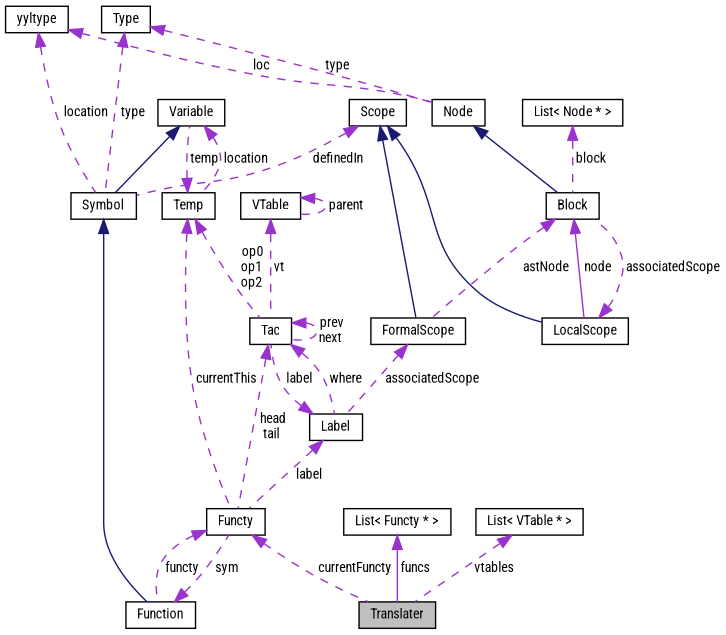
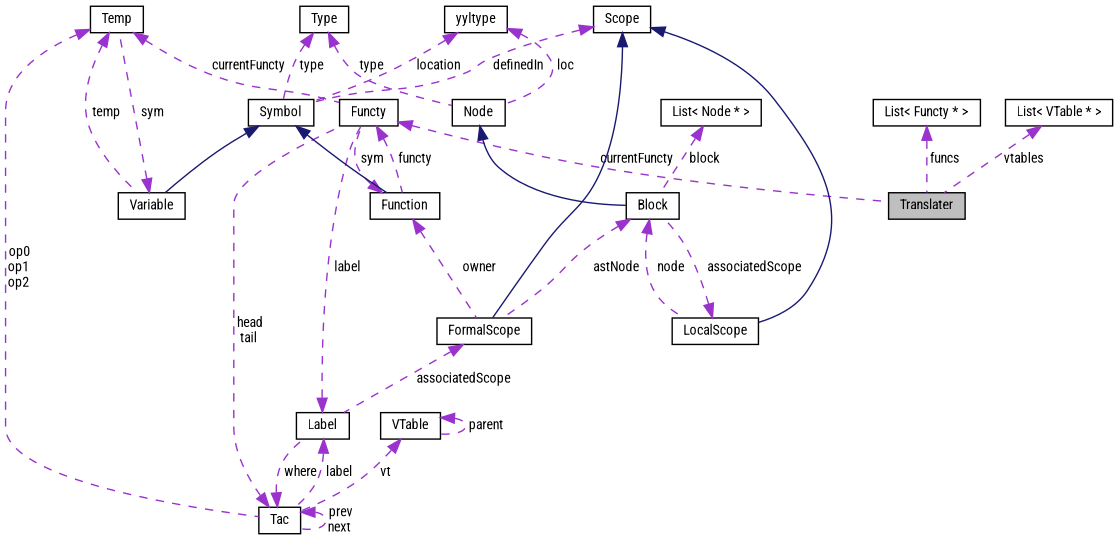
edge "Temp" -> "Variable": label " location" -> " sym"
edge "Symbol" -> "Variable": reversed
edge "FormalScope" -> "Function": added, label "owner"
edge "LocalScope" -> "Block": style solid -> dashed
edge "Functy" -> "Temp": label " currentThis" -> " currentFuncty"
edge "Translater" -> "List< Functy * >": style solid -> dashed
